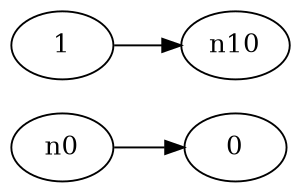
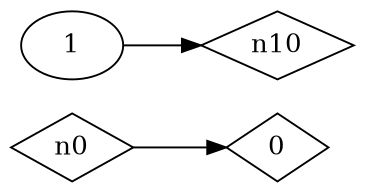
node "n10": shape ellipse -> diamond
node "n0": shape ellipse -> diamond
node "0": shape ellipse -> diamond
